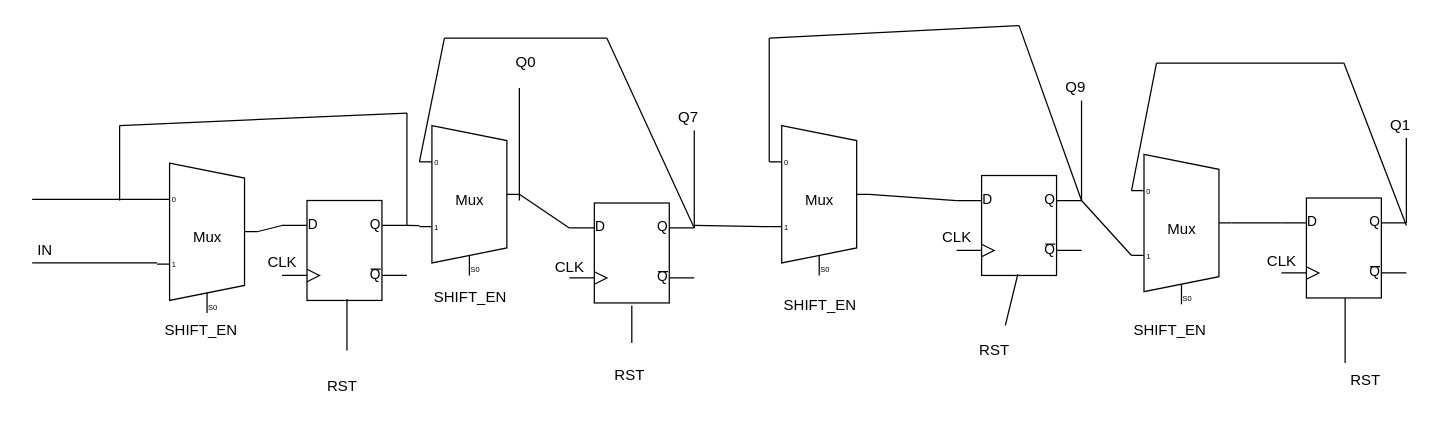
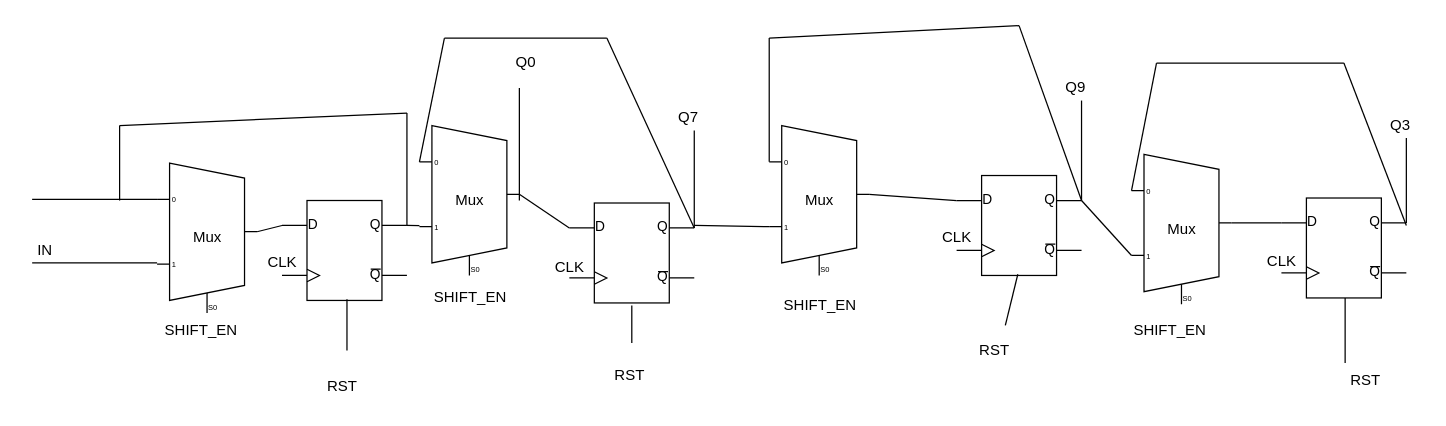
node "Q1": label "Q1" -> "Q3"
